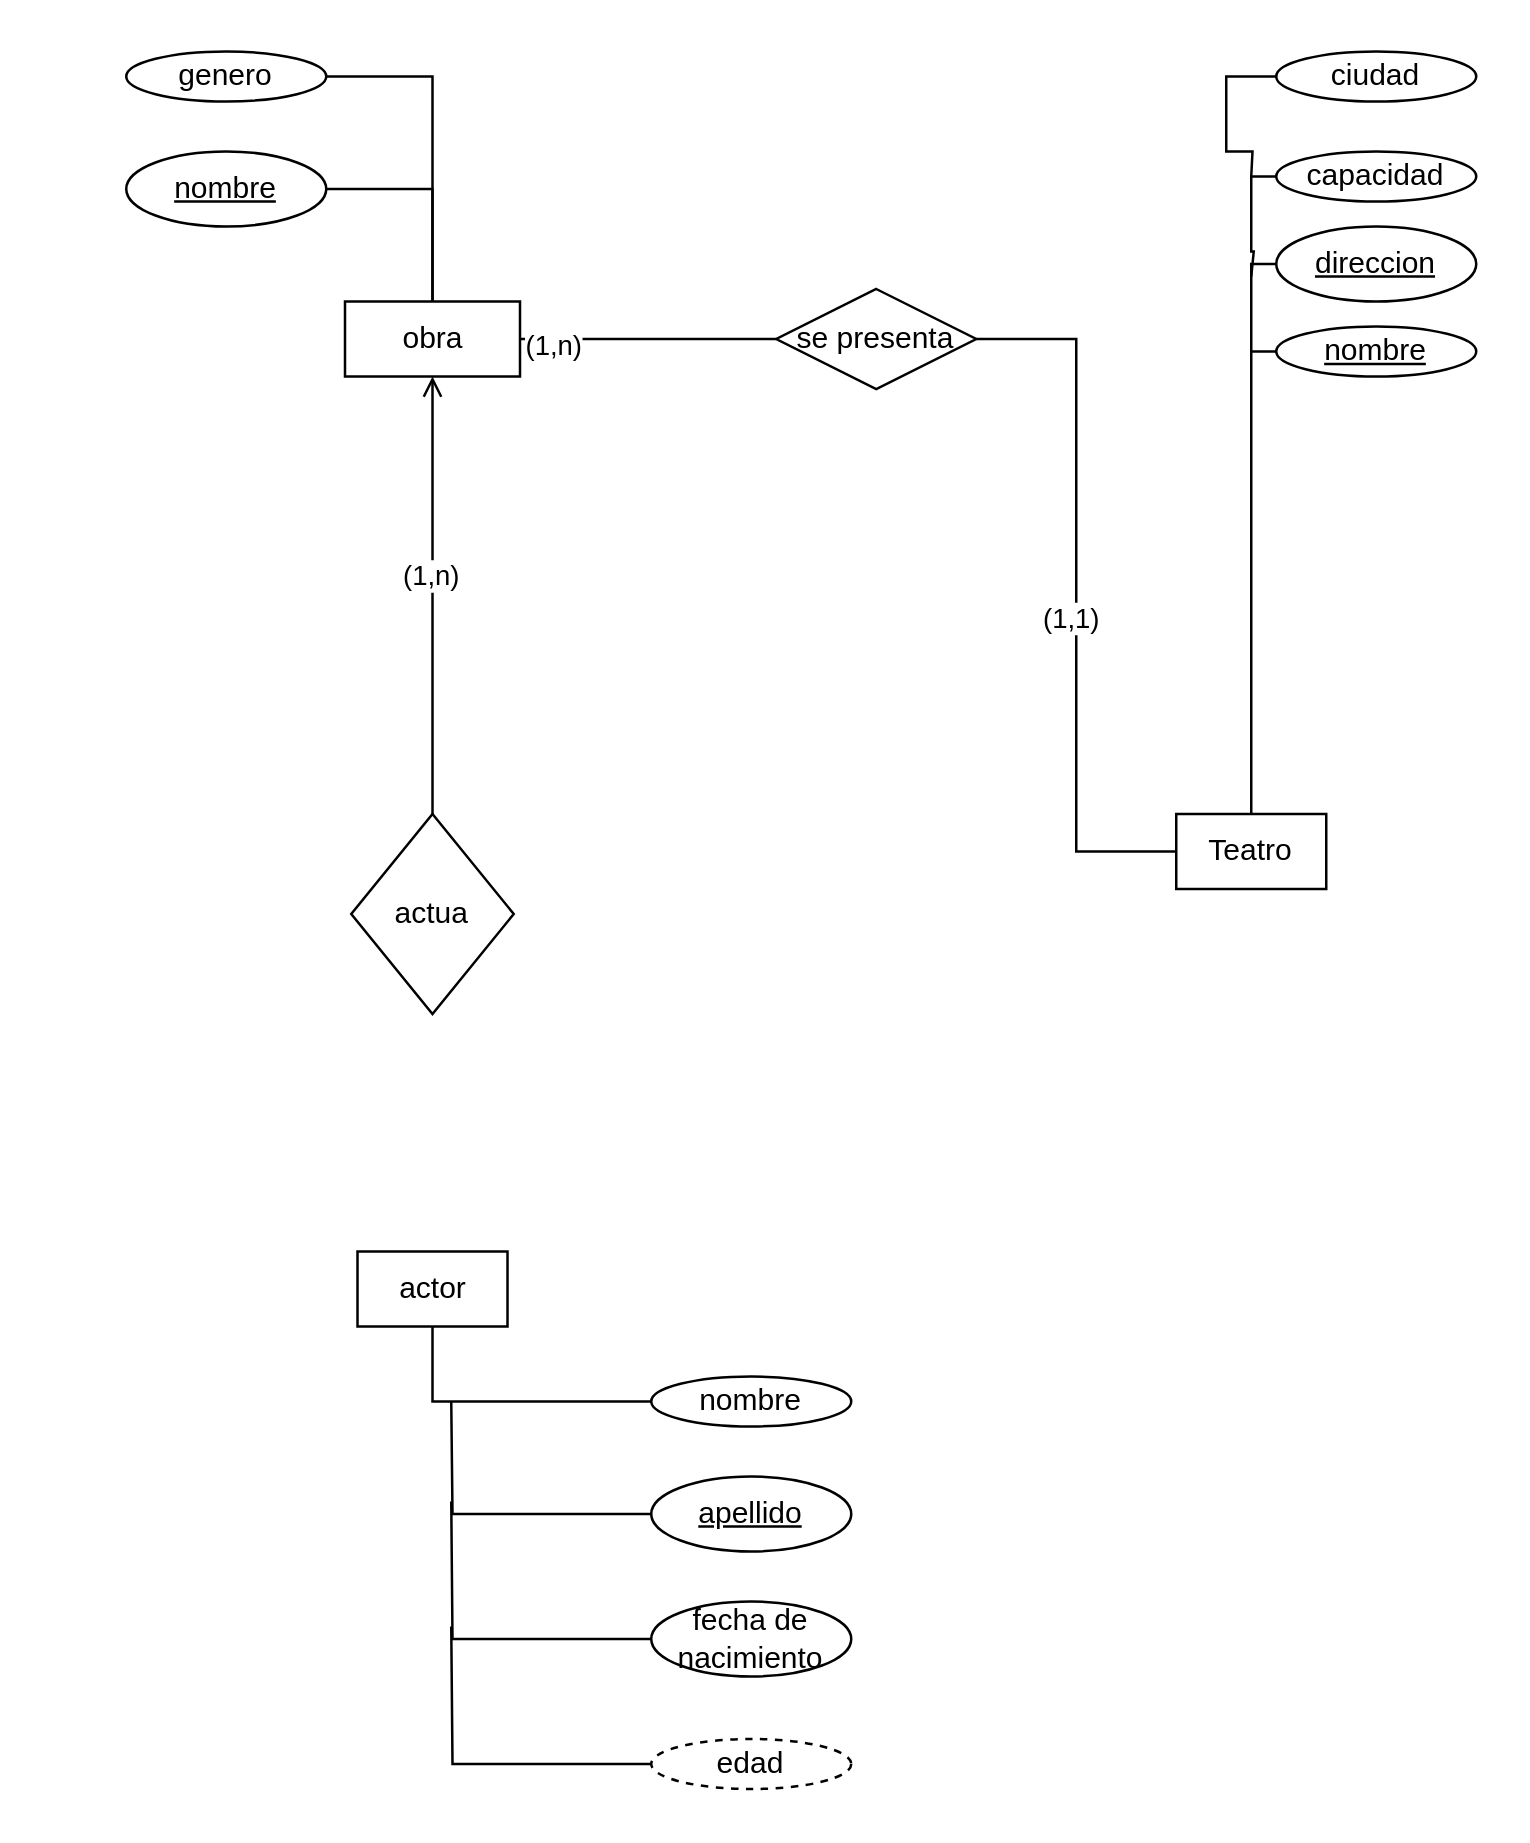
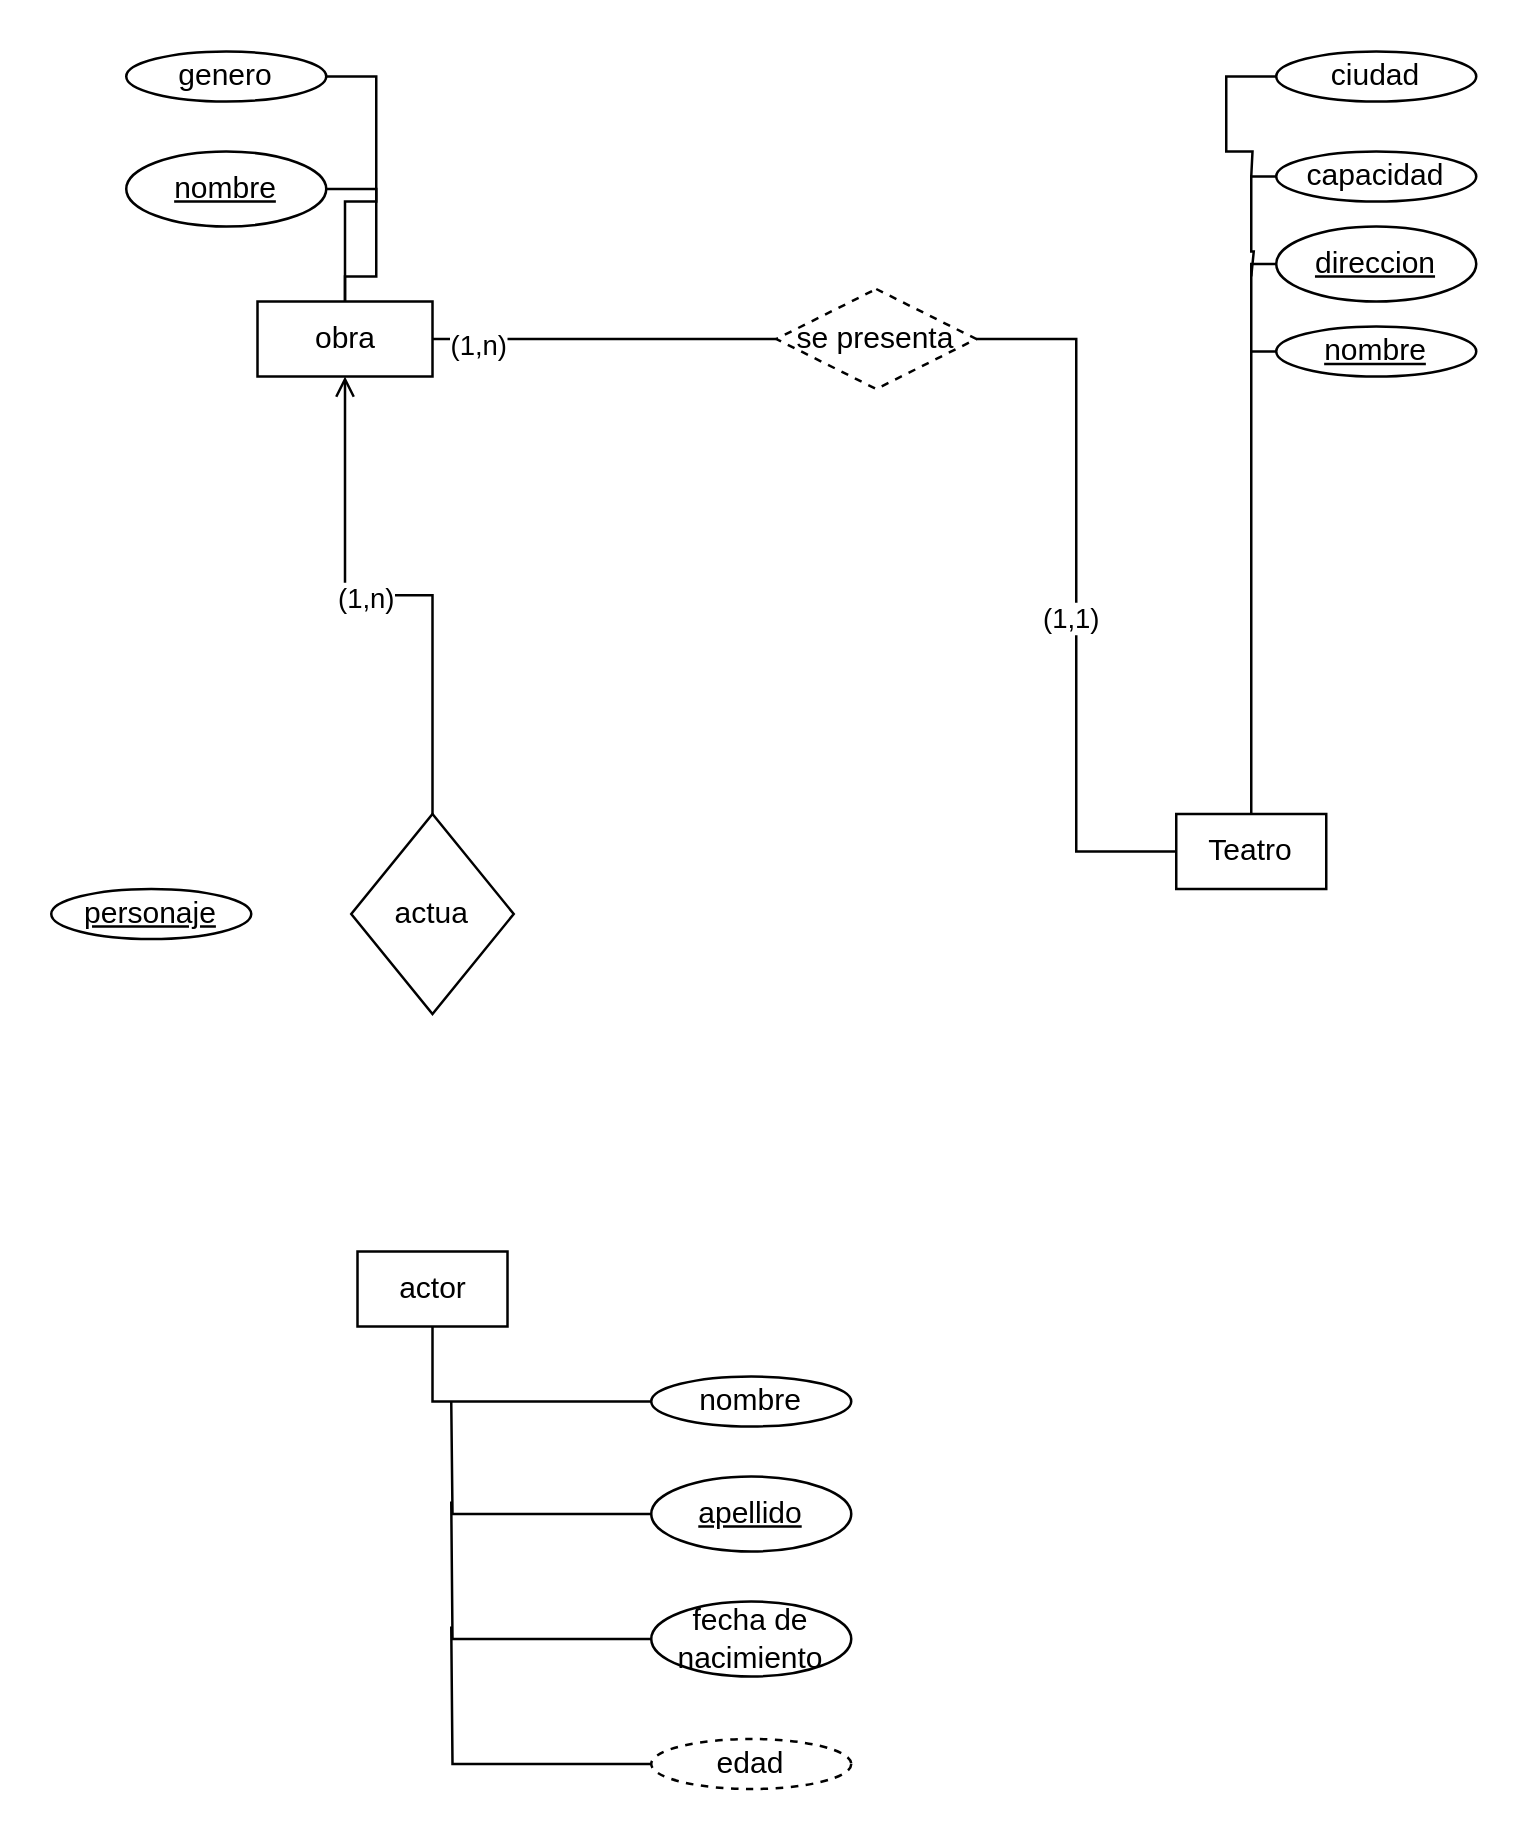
node "obra": moved (433, 339) -> (345, 339)
node "se presenta": style solid -> dashed
node "personaje": added
